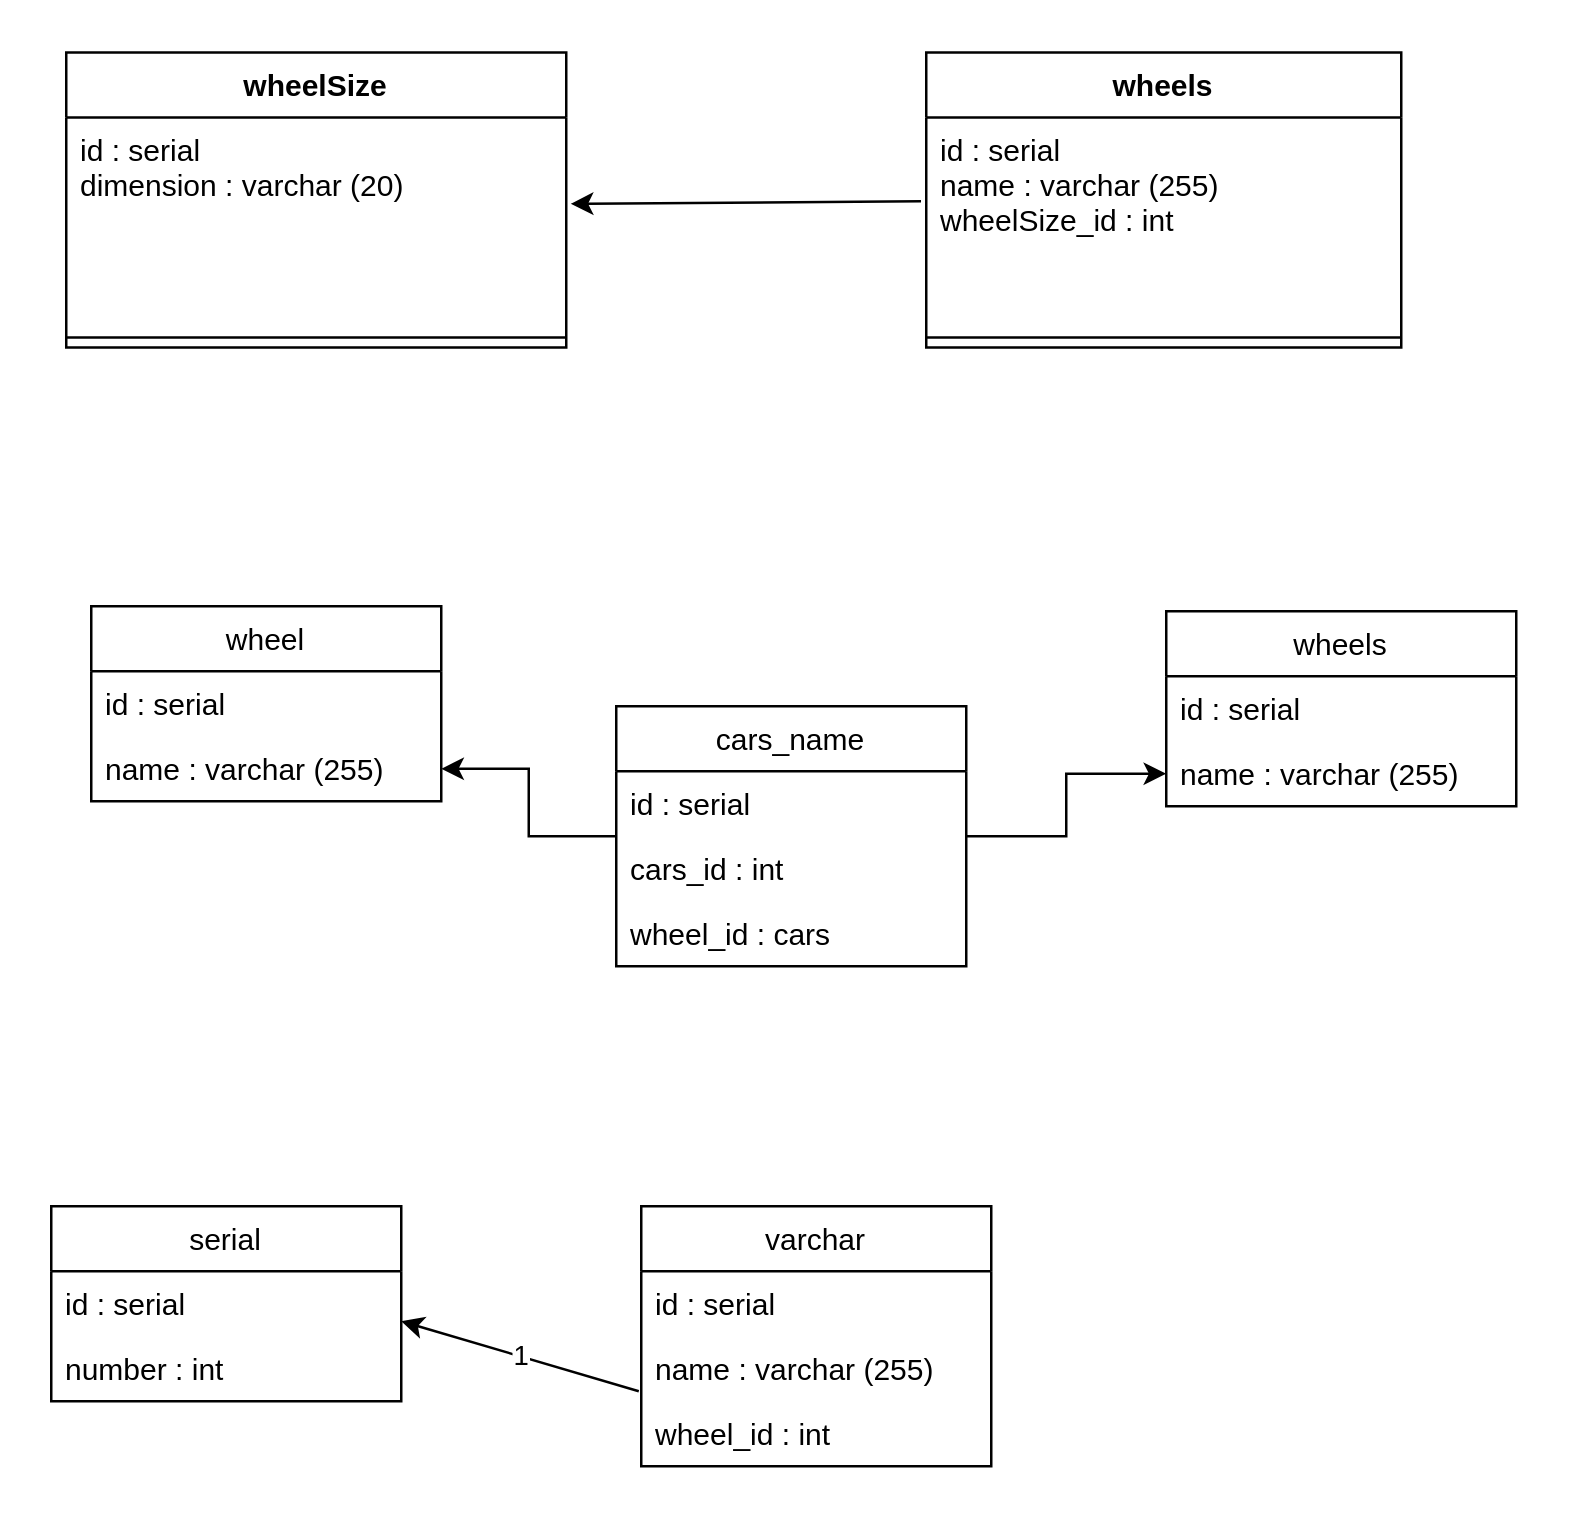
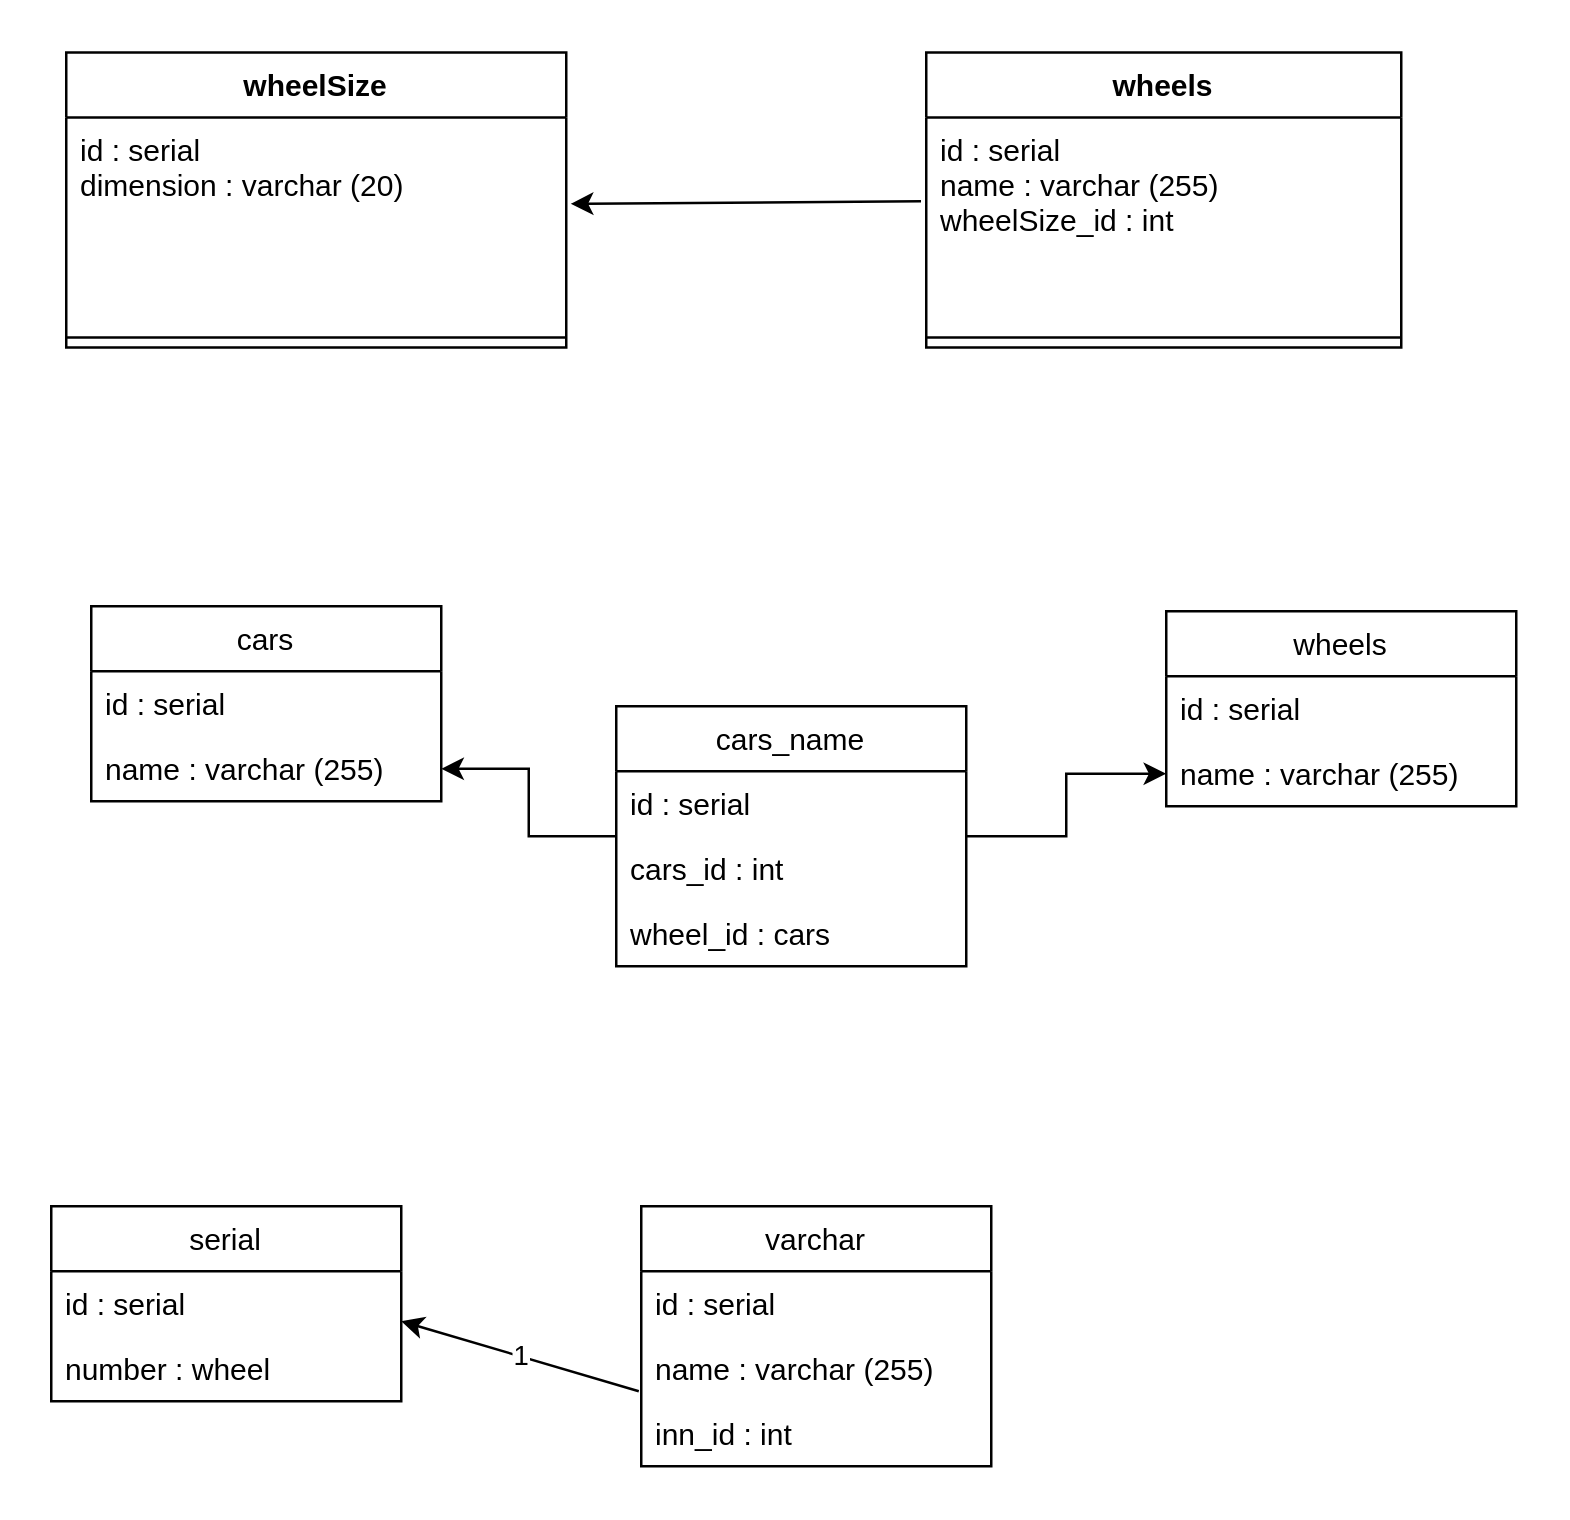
node "wheel": label "wheel" -> "cars"
node "number : int": label "number : int" -> "number : wheel"
node "wheel_id : int": label "wheel_id : int" -> "inn_id : int"
